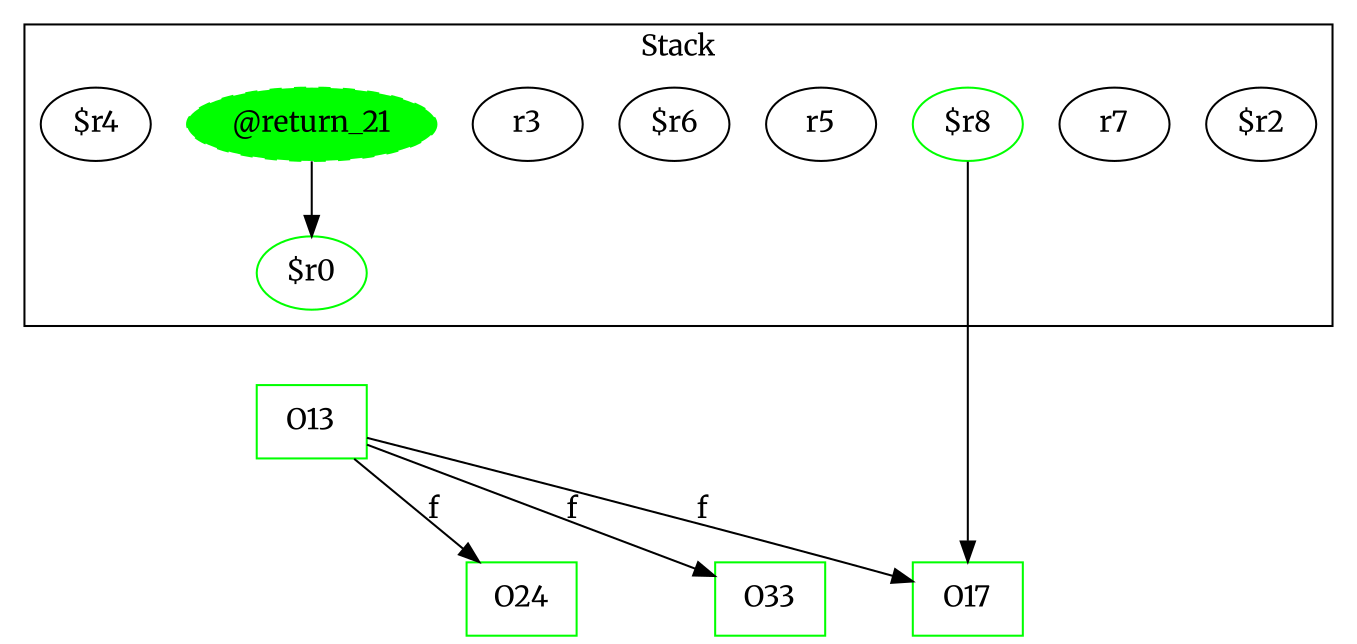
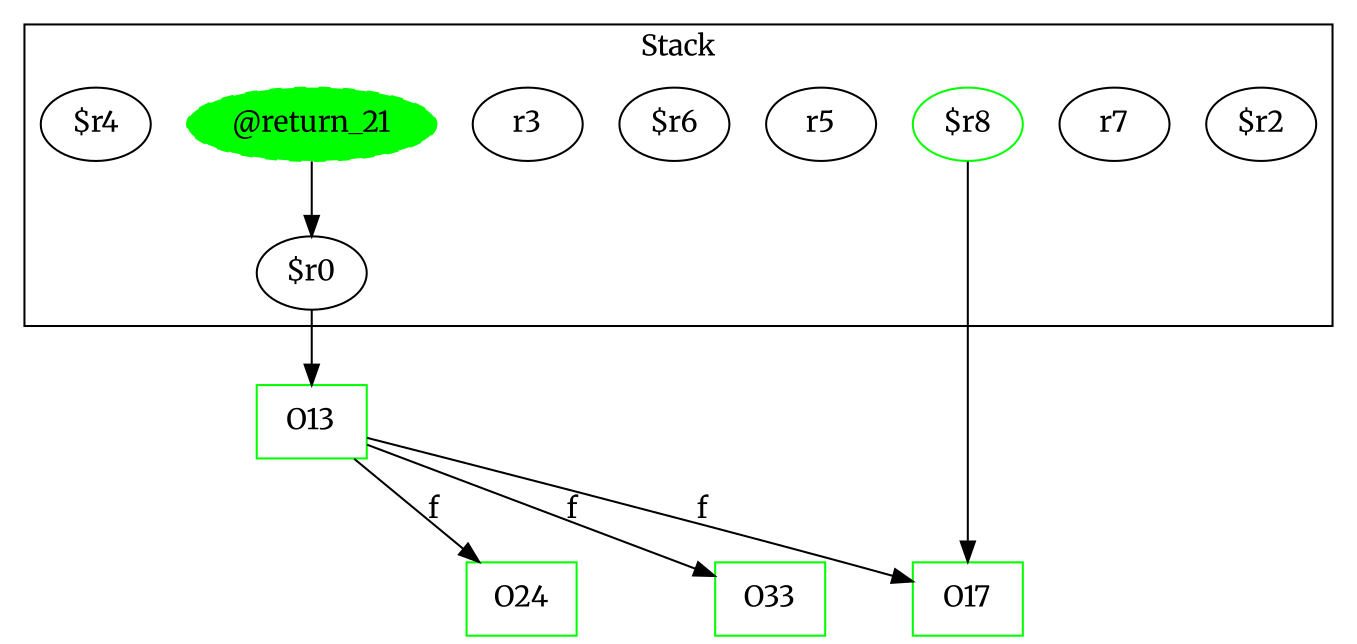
node "$r0": color green -> black
edge "$r0" -> "O13": added
